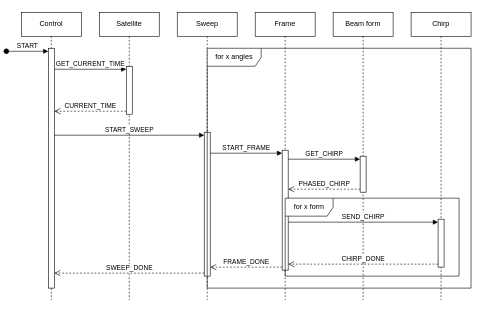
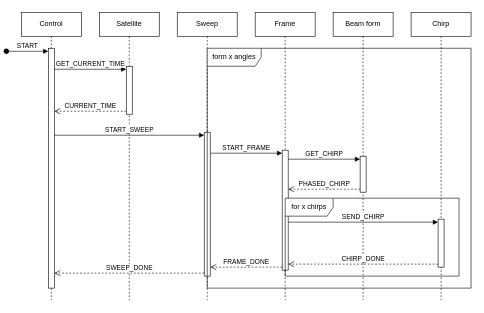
node "for x angles": label "for x angles" -> "form x angles"
node "for x form": label "for x form" -> "for x chirps"
